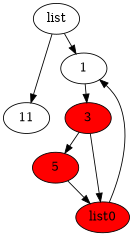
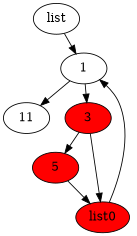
edge "list" -> "11": now "1" -> "11"
